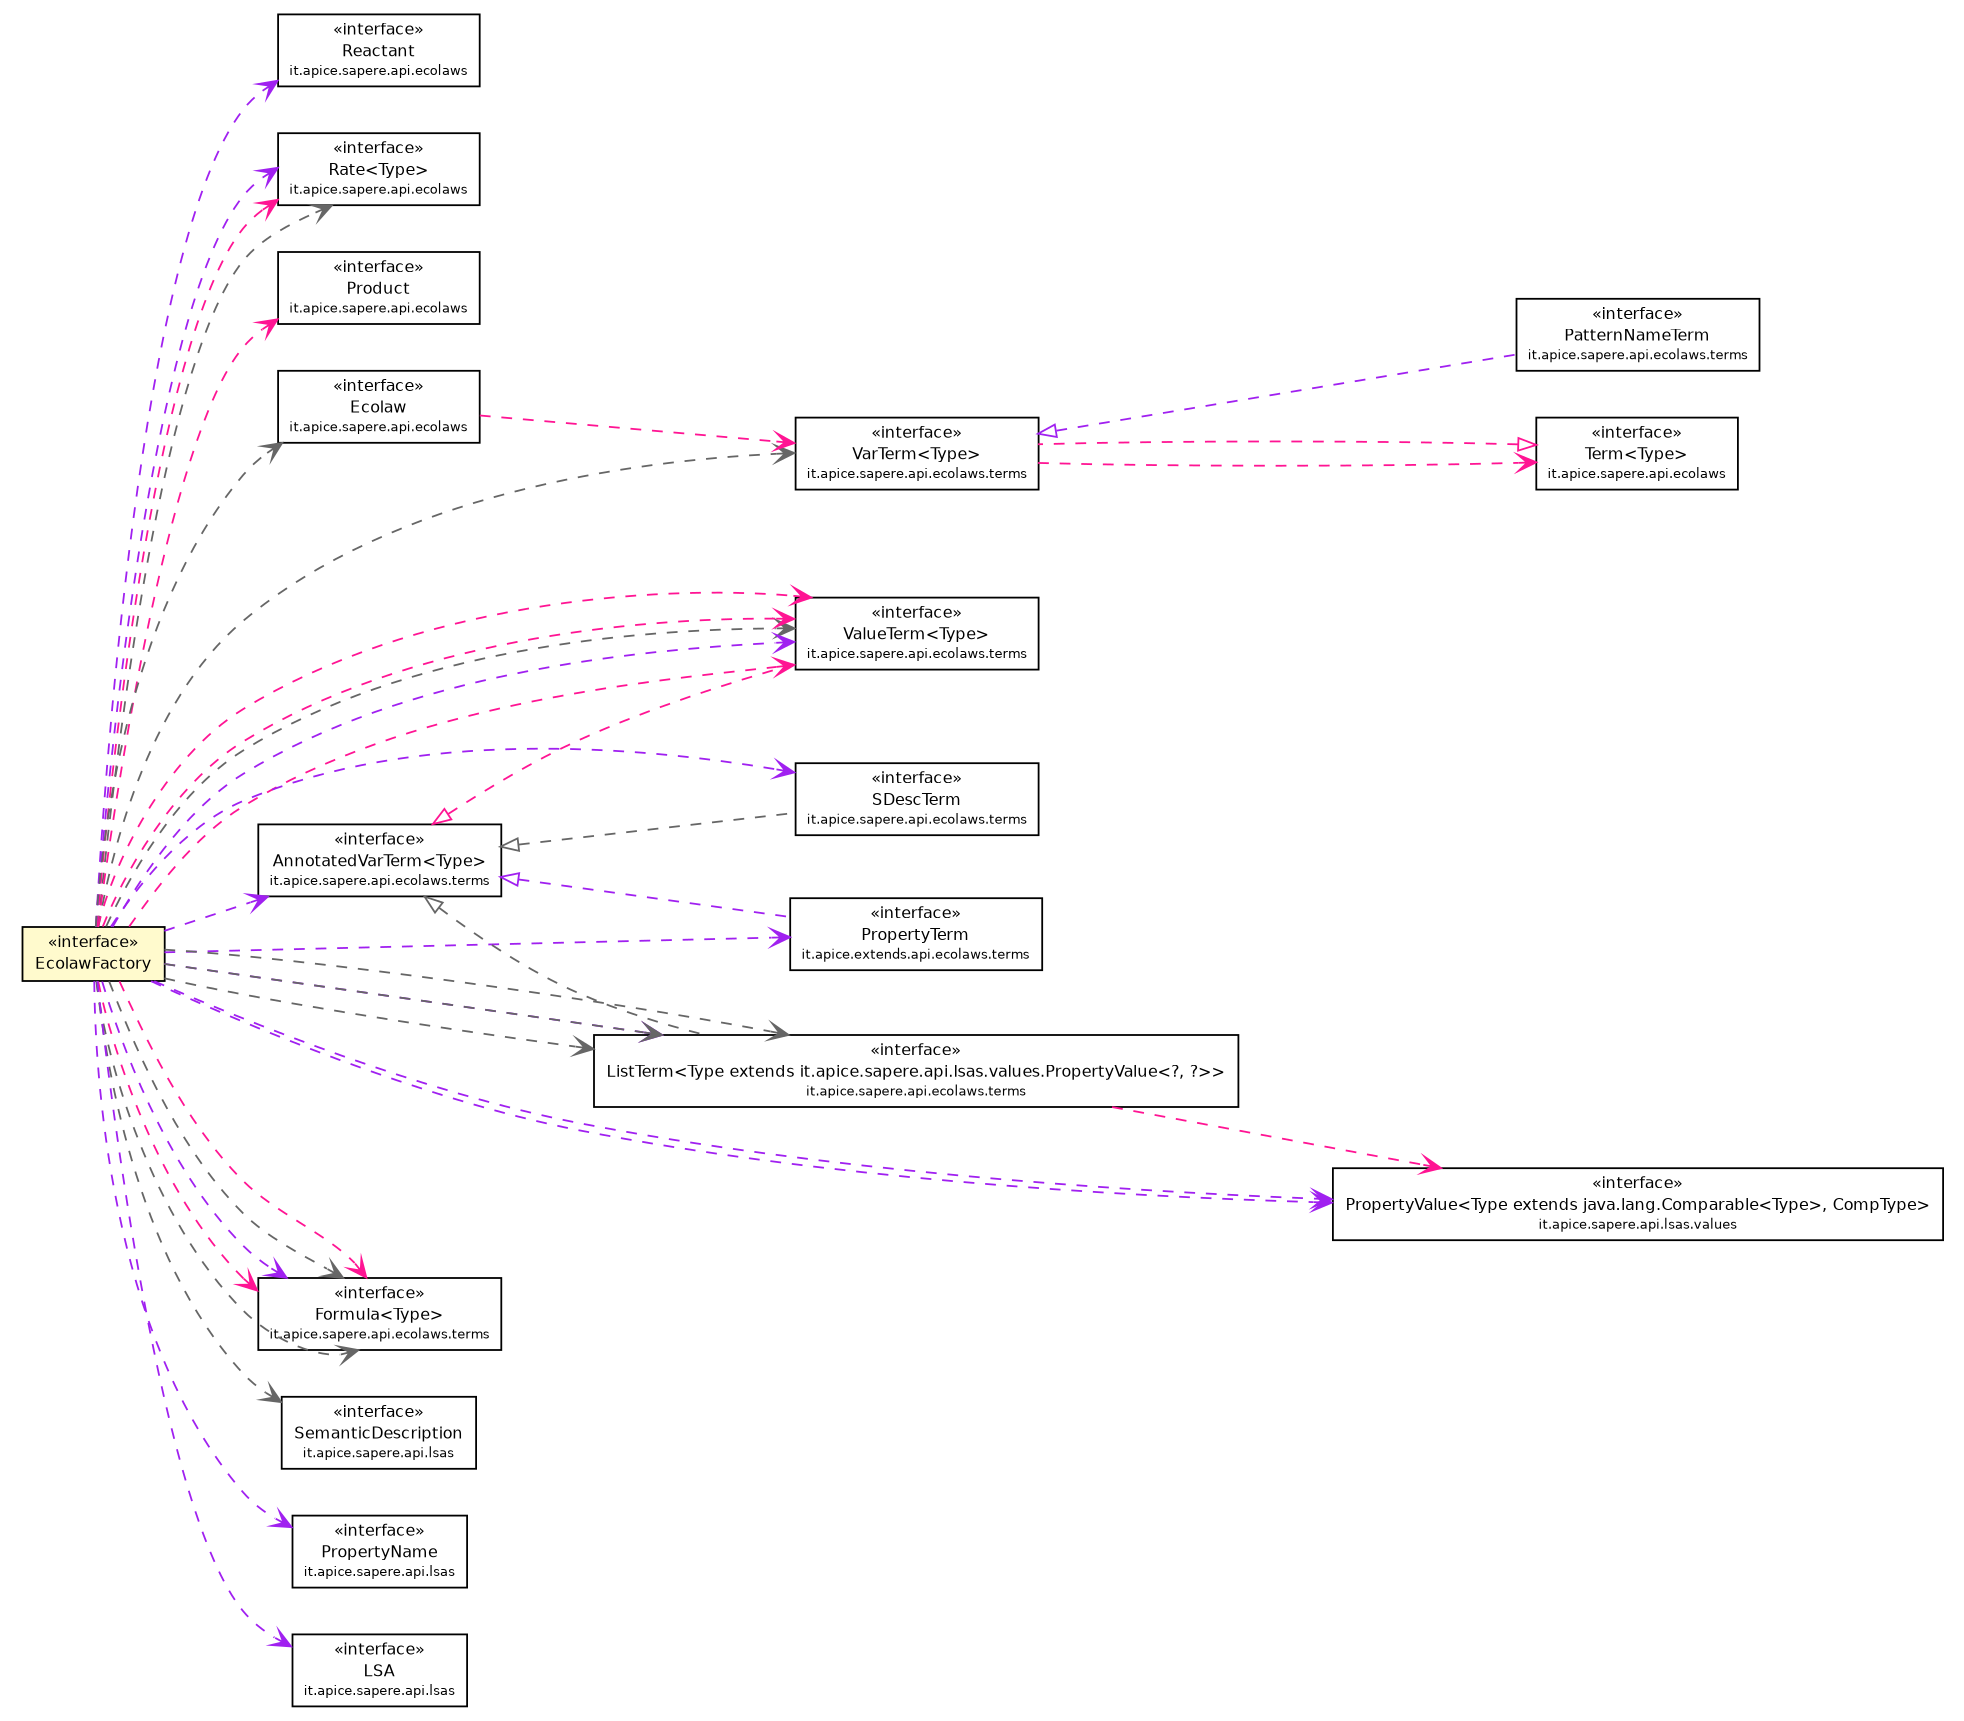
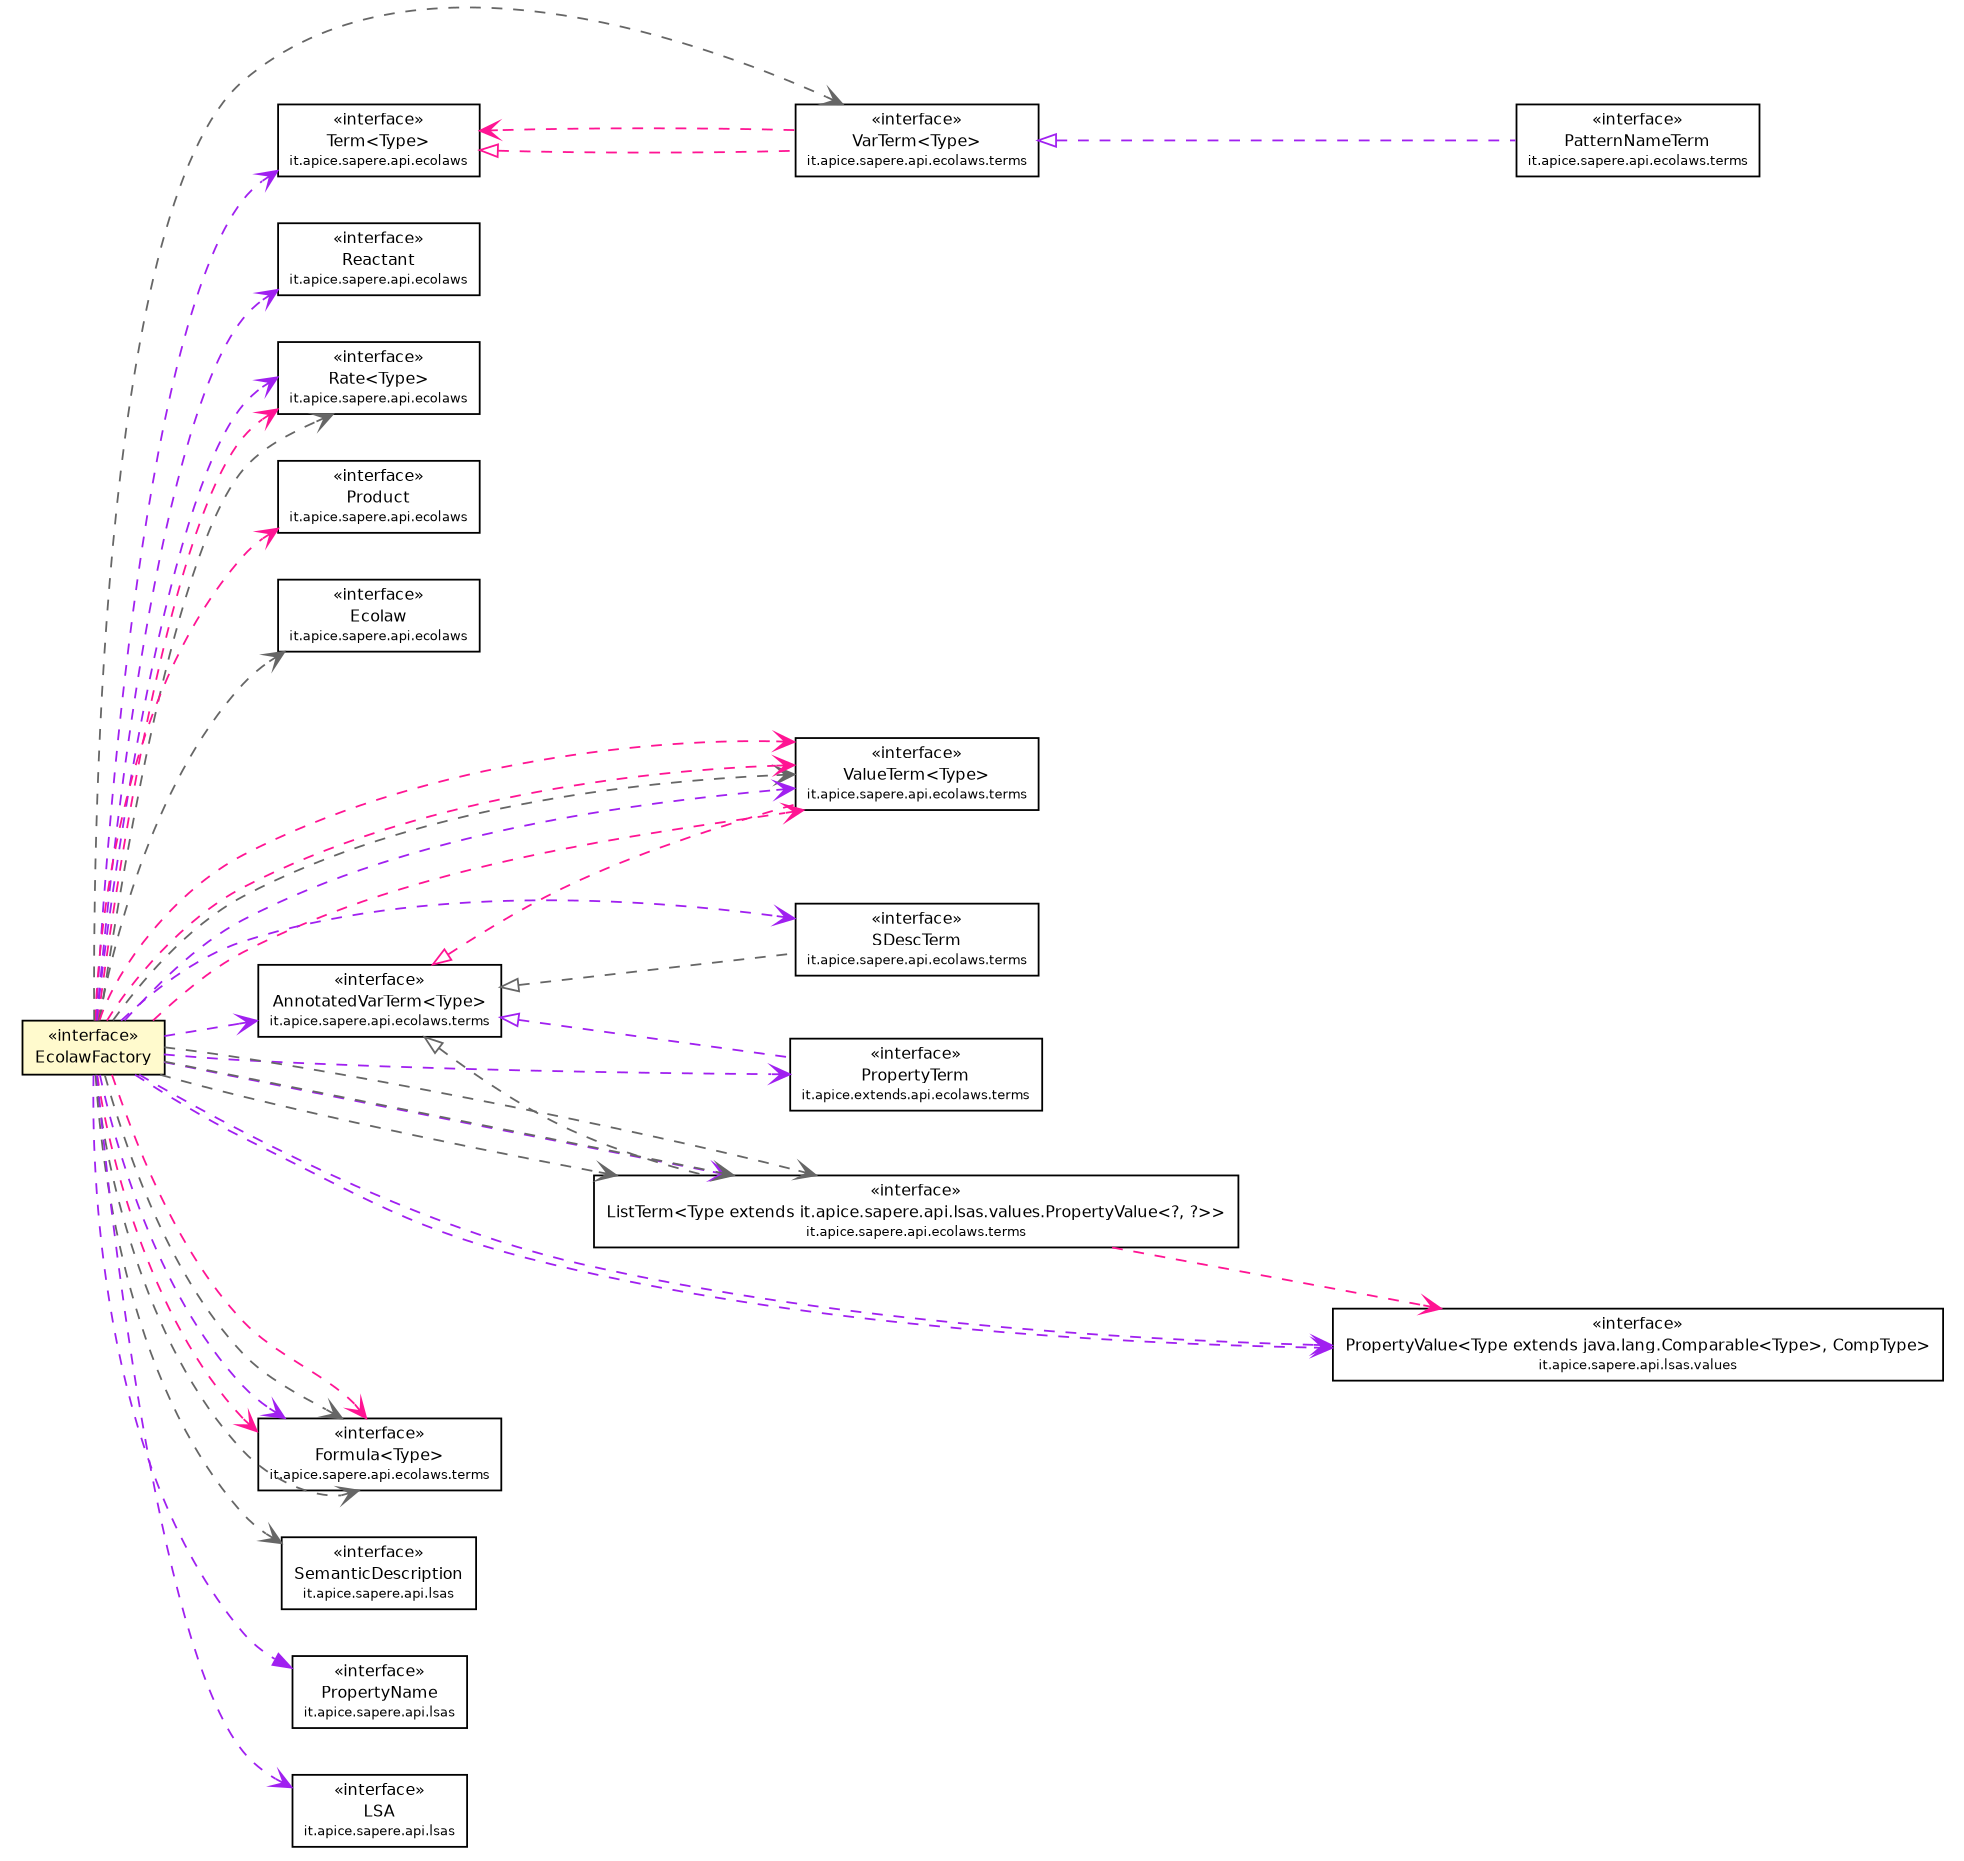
edge "Ecolaw" -> "VarTerm<Type>": removed
edge "EcolawFactory" -> "Term<Type>": added
edge "EcolawFactory" -> "PropertyName": arrowhead open -> normal
